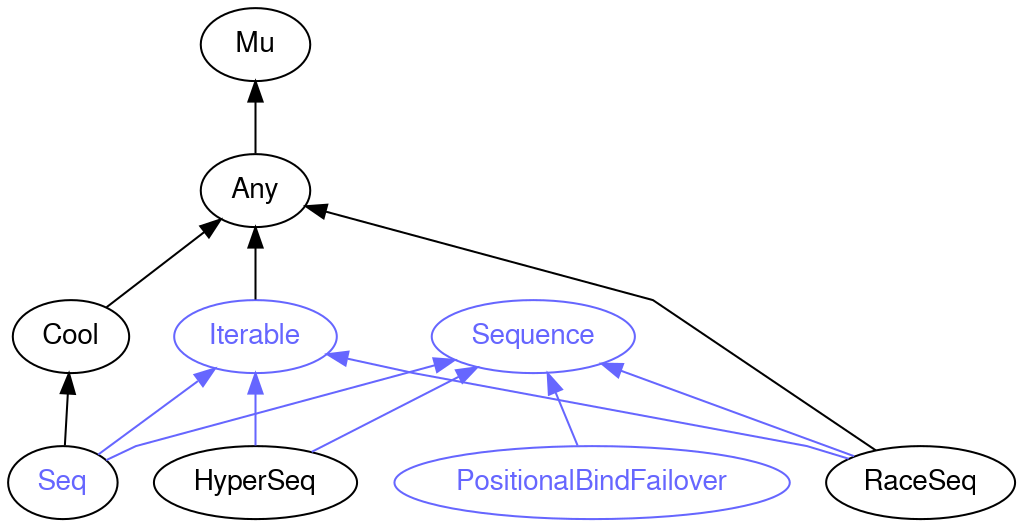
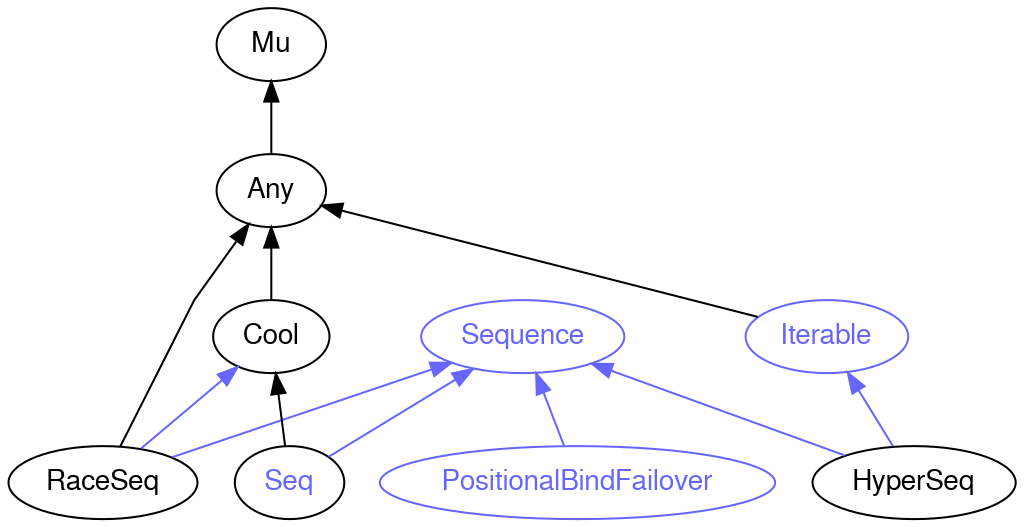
edge "RaceSeq" -> "Iterable": now "RaceSeq" -> "Cool"
edge "Seq" -> "Iterable": removed
